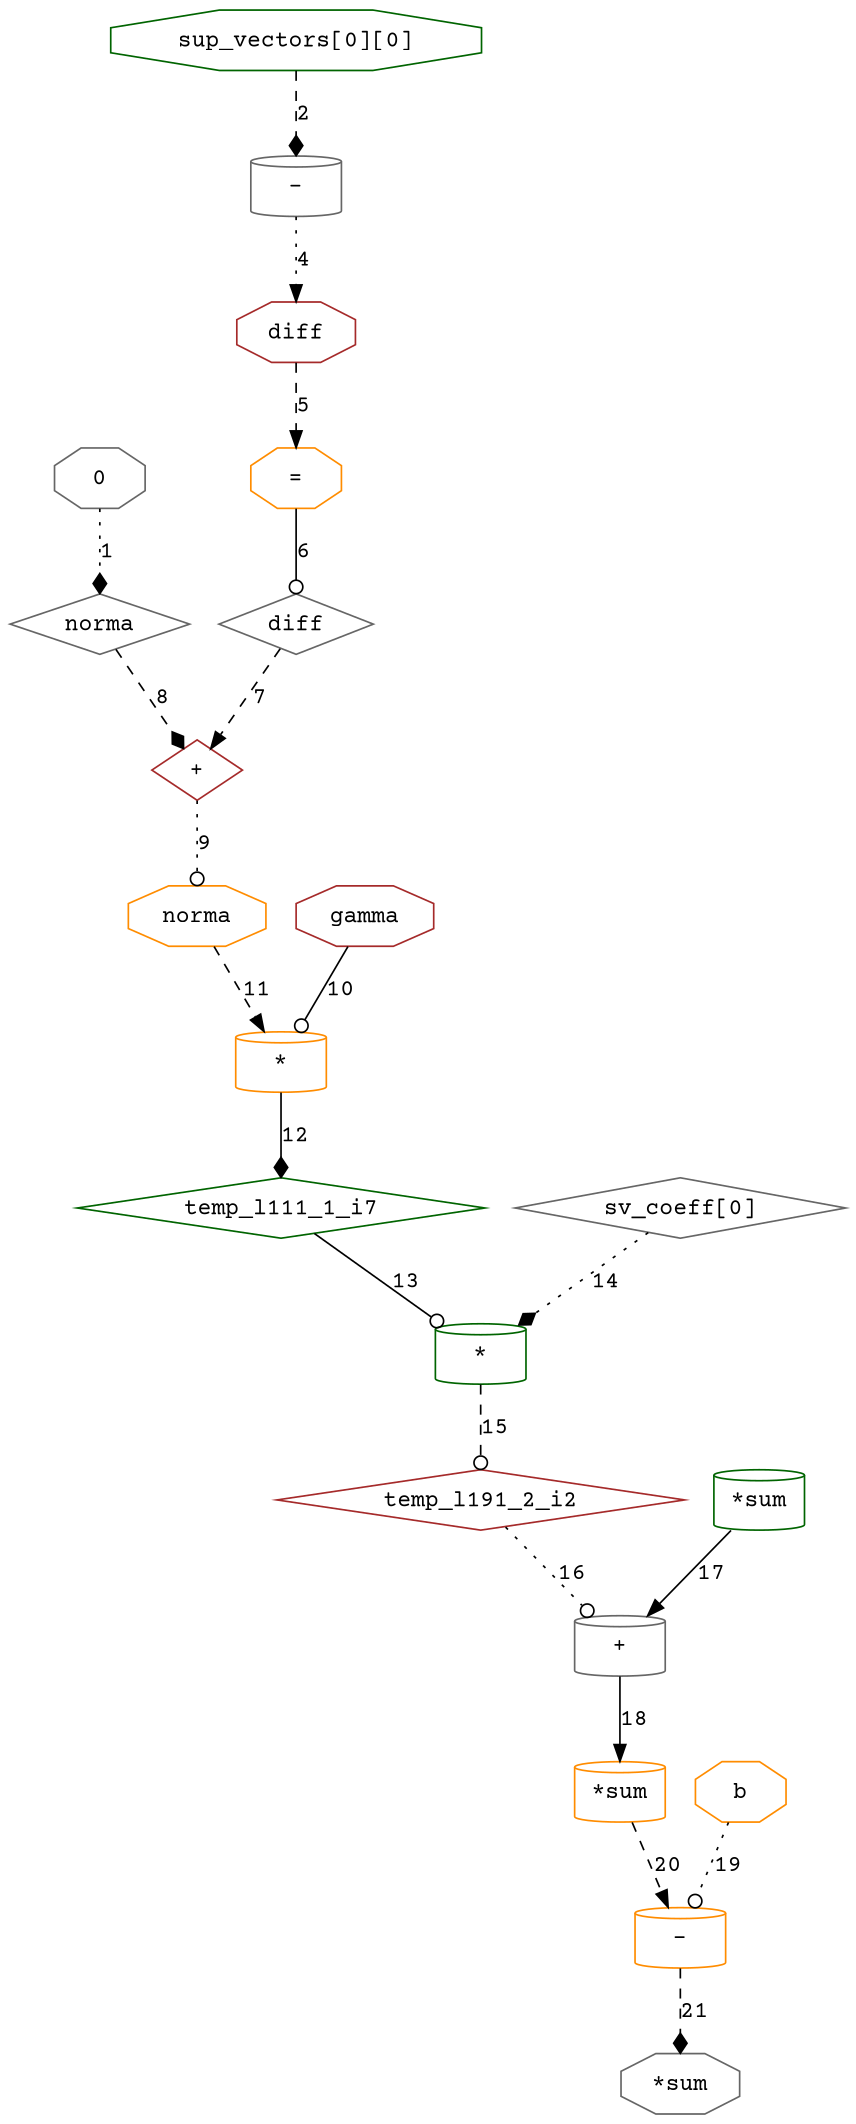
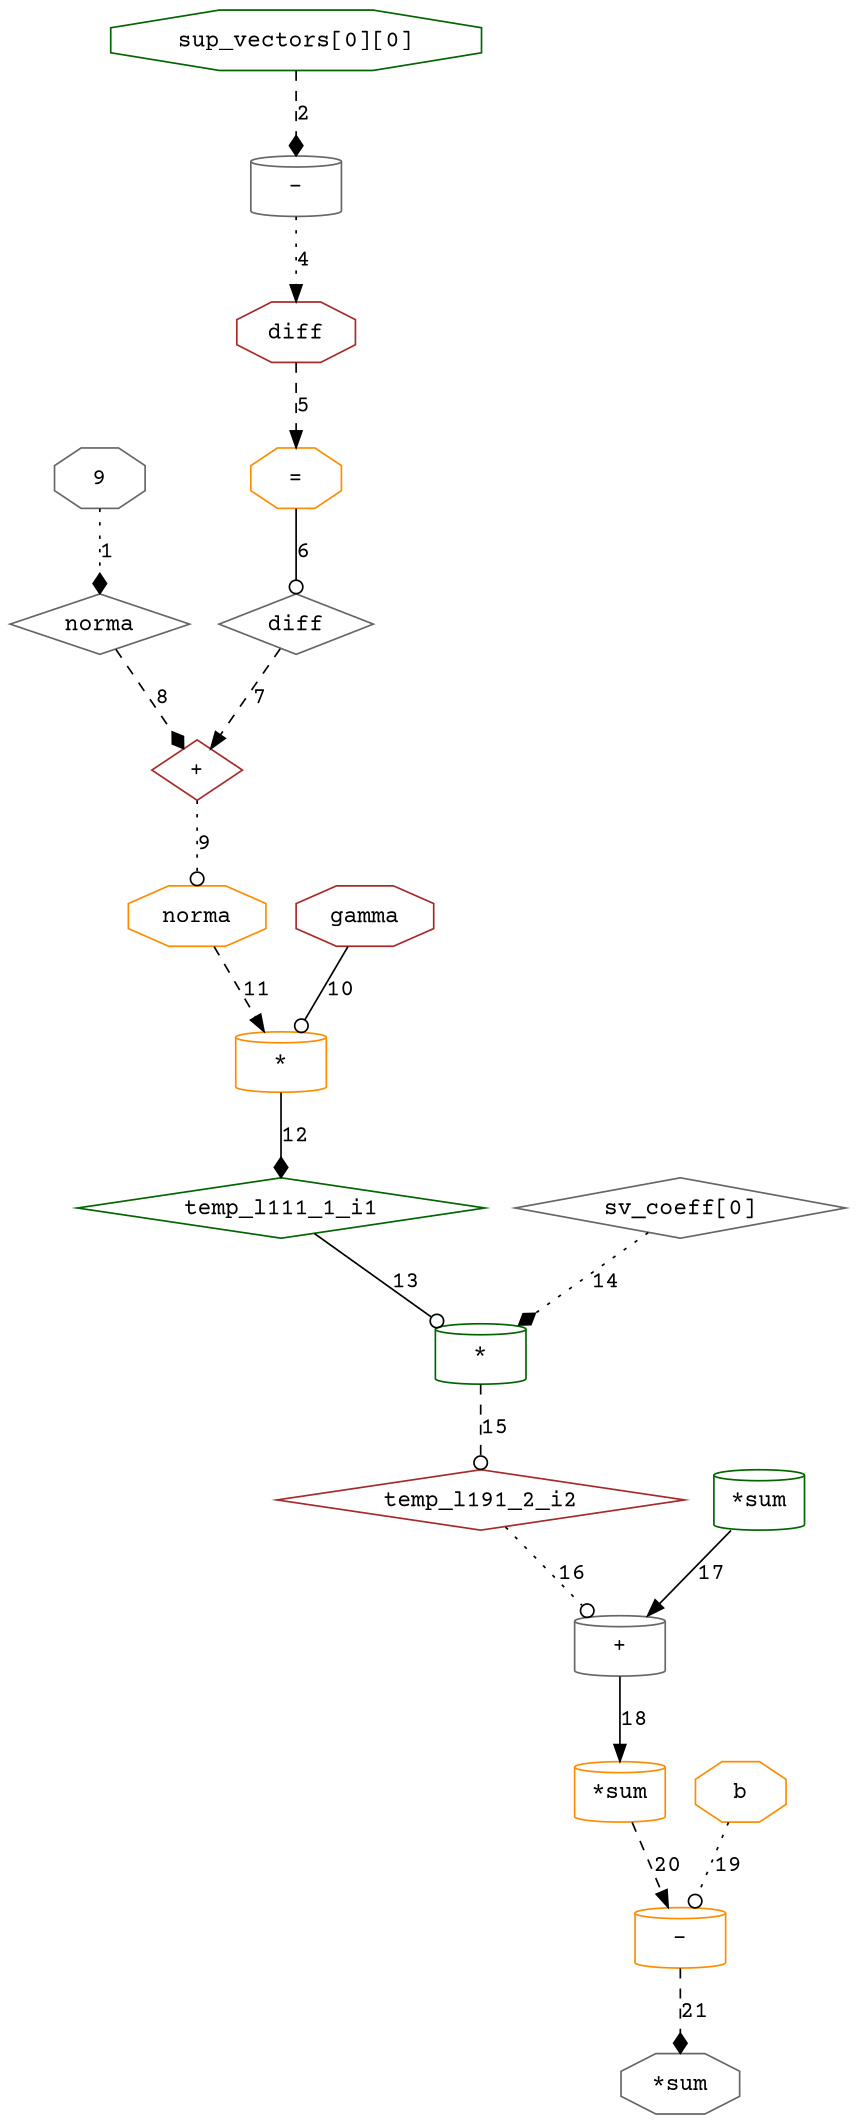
node "0": label "0" -> "9"
node "temp_l111_1_i7": label "temp_l111_1_i7" -> "temp_l111_1_i1"
